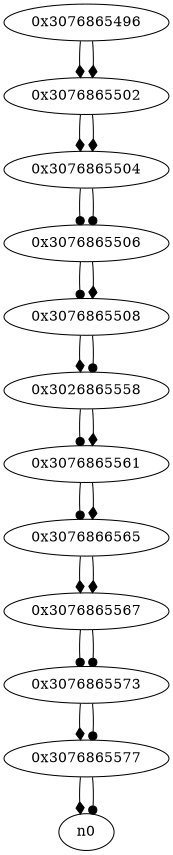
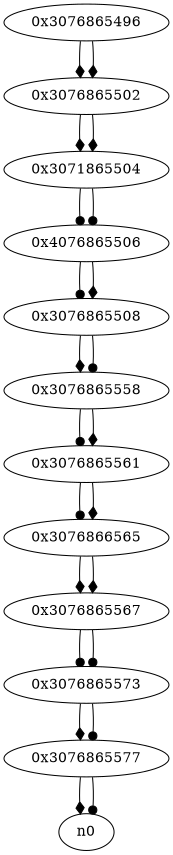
node "0x3076865504": label "0x3076865504" -> "0x3071865504"
node "0x3076865506": label "0x3076865506" -> "0x4076865506"
node "0x3026865558": label "0x3026865558" -> "0x3076865558"
